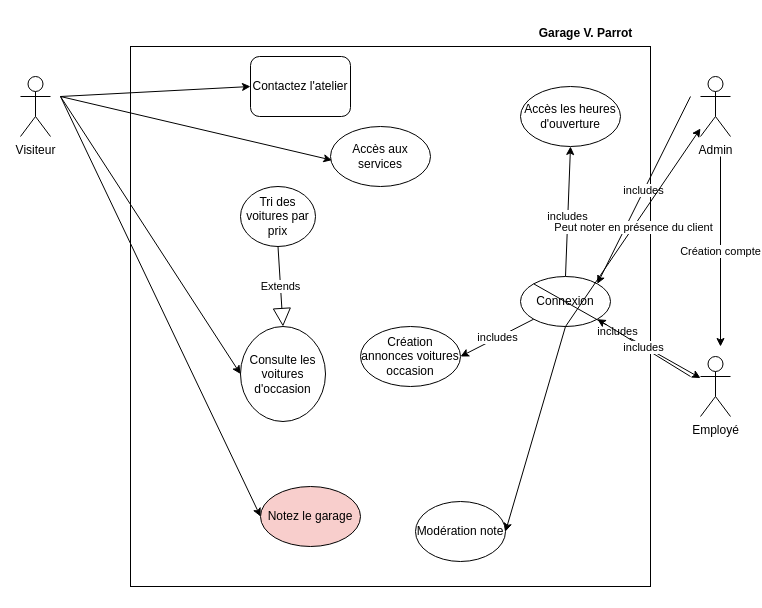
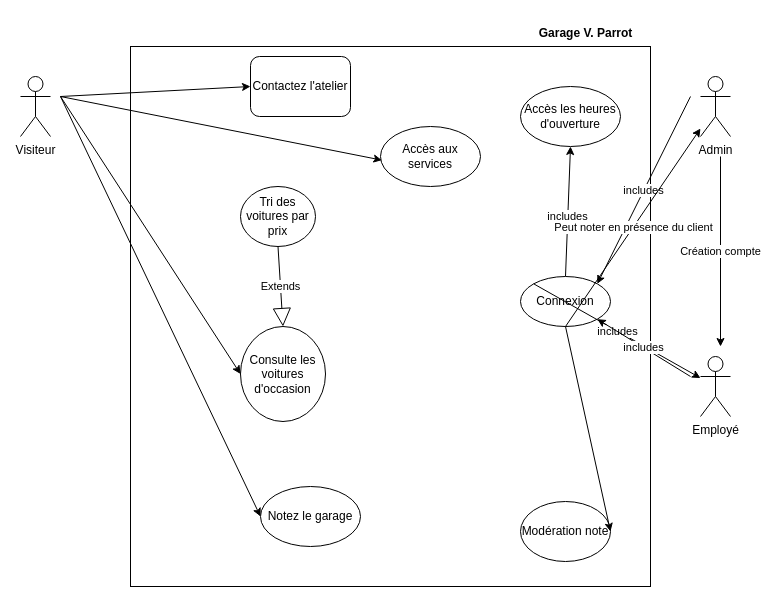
node "Accès aux services": moved (381, 157) -> (431, 157)
edge "Connexion" -> "Création annonces voitures occasion": removed, label "includes"
node "Création annonces voitures occasion": removed
node "Notez le garage": fillcolor #f8cecc -> #ffffff
node "Modération note": moved (461, 532) -> (566, 532)
